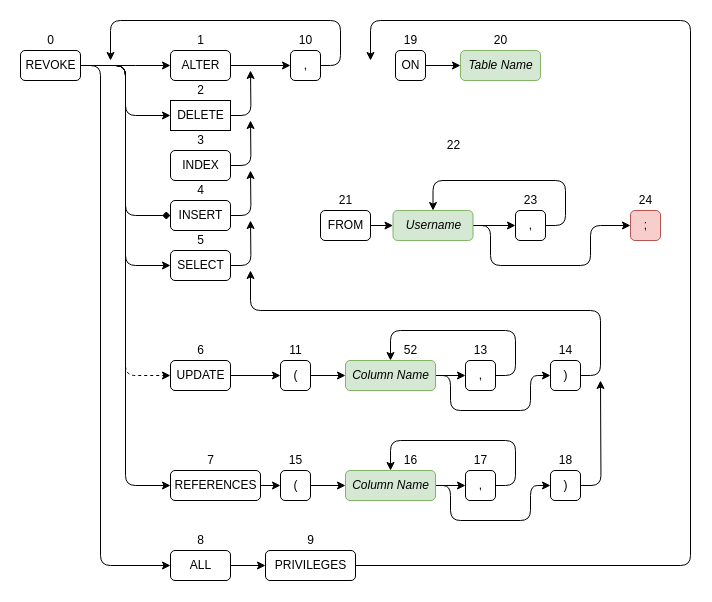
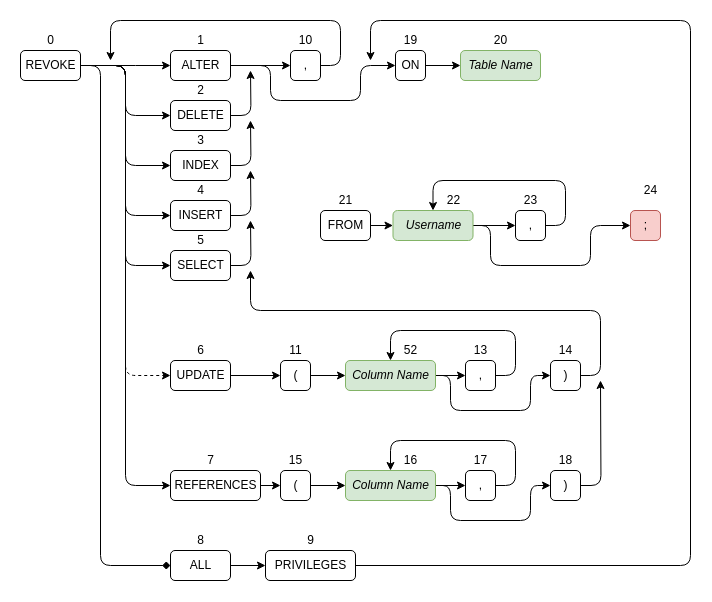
edge "ALTER" -> "ON": added
node "DELETE": shape rectangle -> rounded rectangle
node "22": moved (453, 146) -> (453, 201)
edge "REVOKE" -> "INDEX": added
node "24": moved (646, 201) -> (651, 191)
edge "REVOKE" -> "INSERT": arrowhead diamond -> classic
edge "REVOKE" -> "ALL": arrowhead classic -> diamond
